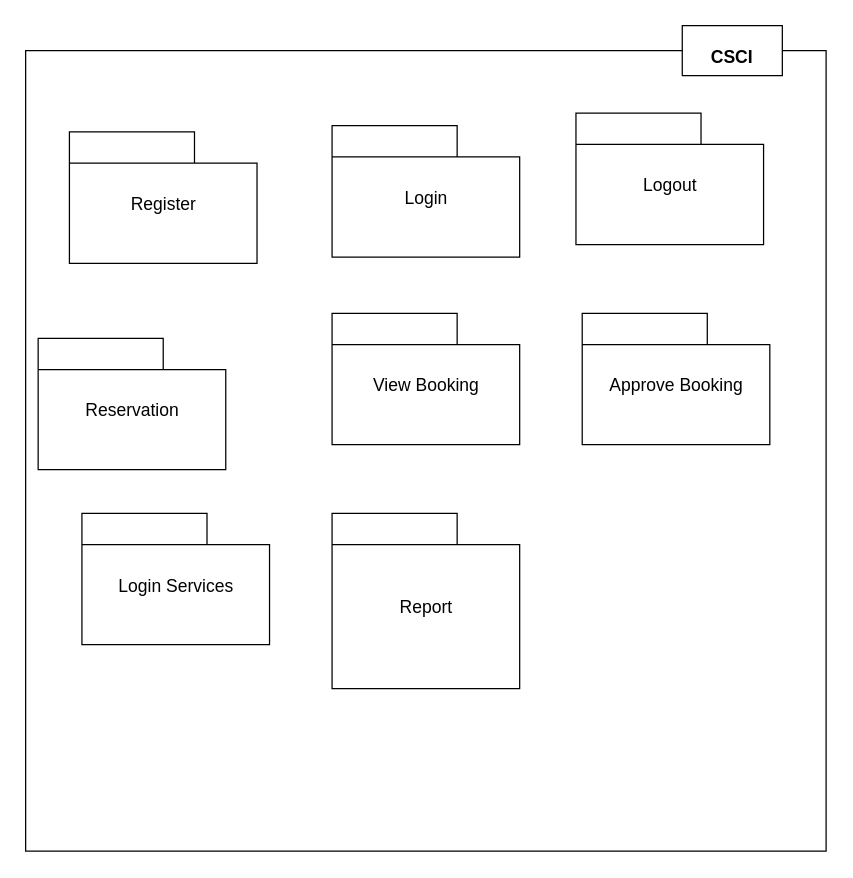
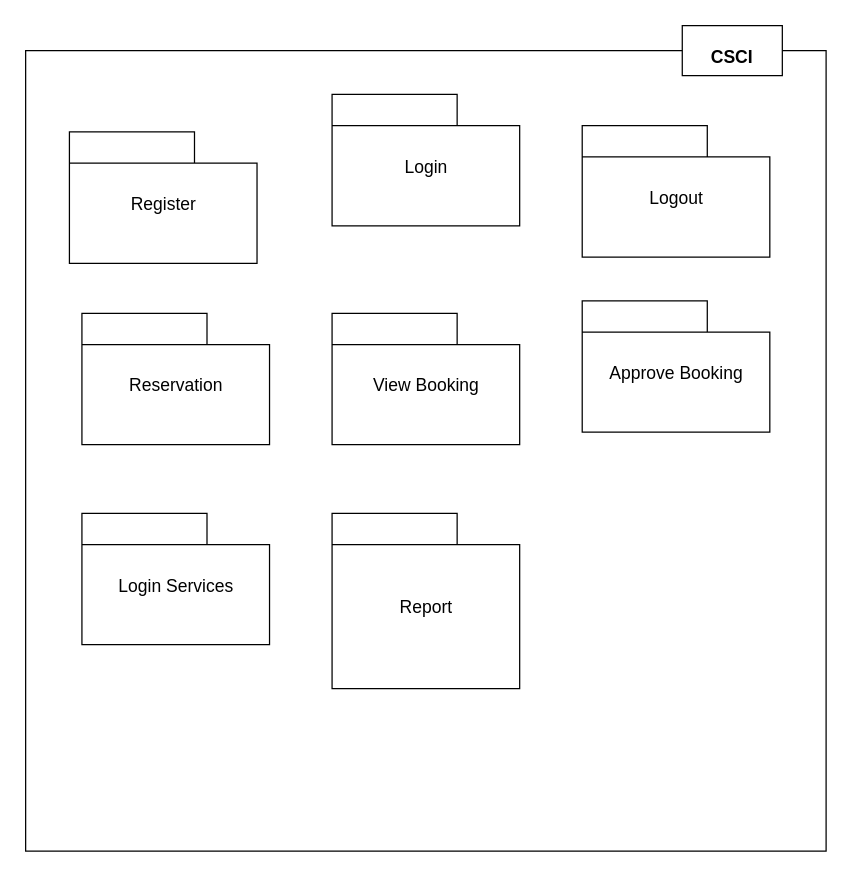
node "Logout": moved (669, 179) -> (676, 191)
node "Login": moved (426, 191) -> (426, 160)
node "Approve Booking": moved (676, 379) -> (676, 366)
node "Reservation": moved (132, 404) -> (176, 379)
